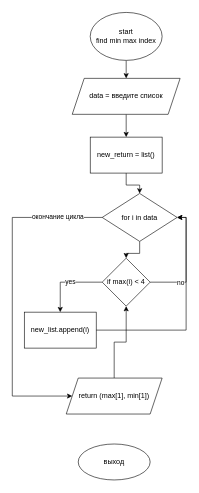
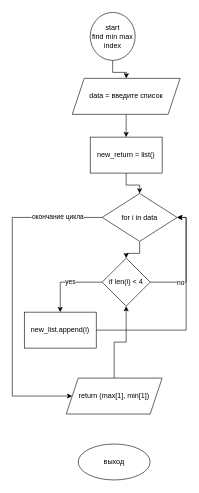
node "start find min max index": size 72x48 -> 45x48
node "if max(i) < 4": label "if max(i) < 4" -> "if len(i) < 4"
